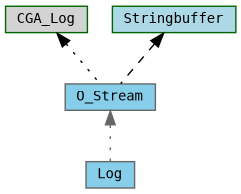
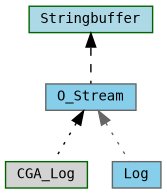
edge "O_Stream" -> "CGA_Log": reversed
